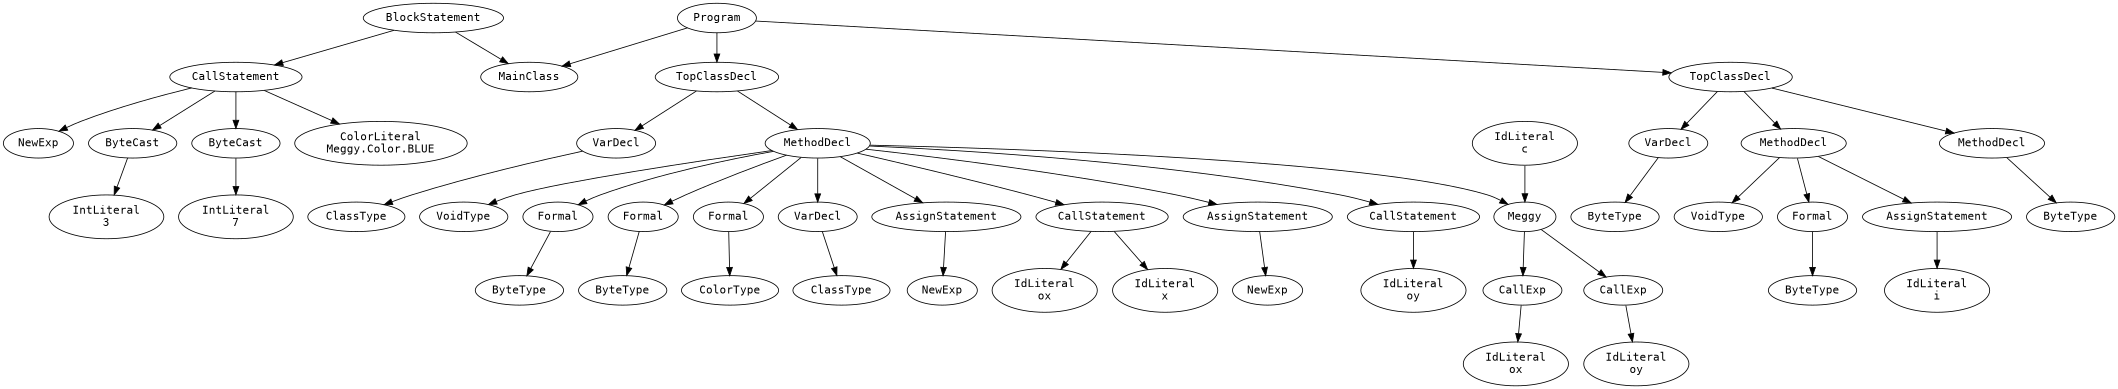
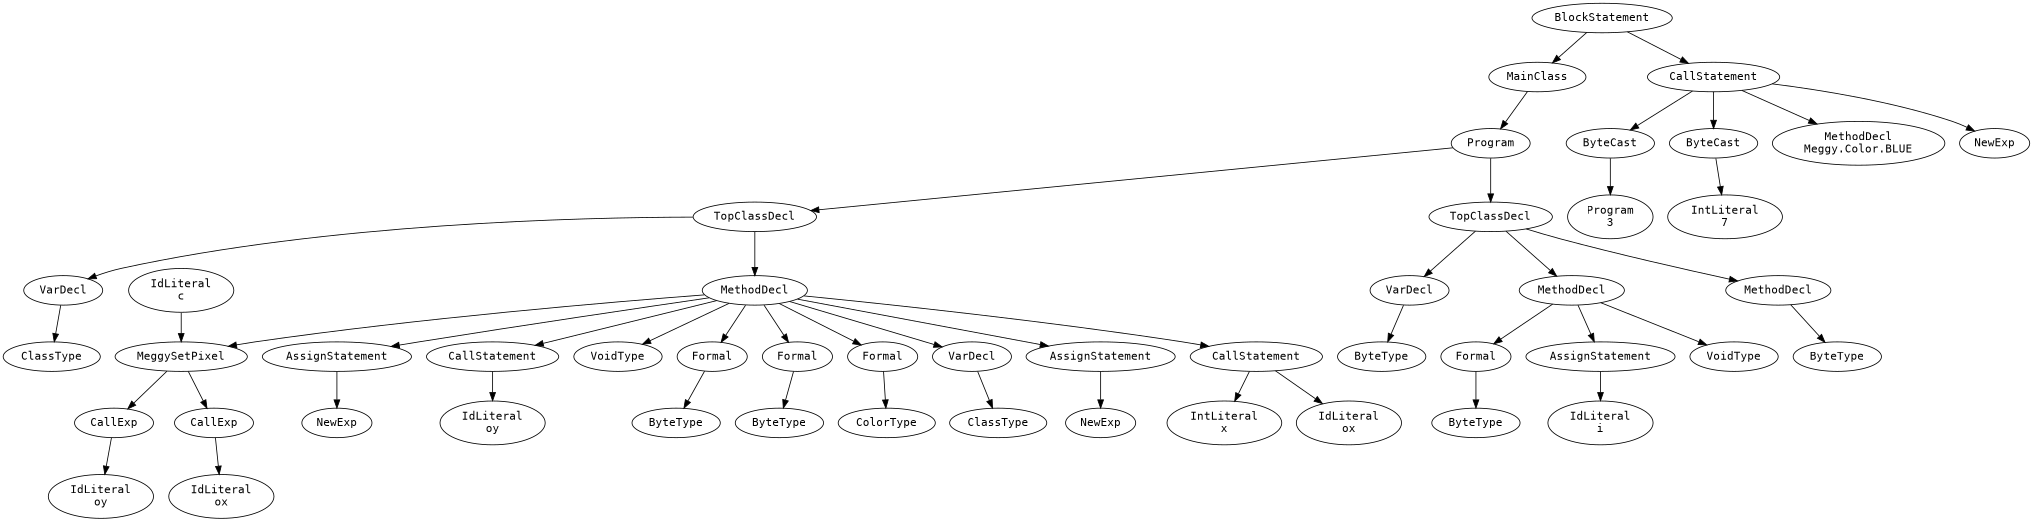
edge "Program" -> "MainClass": reversed
node "ColorLiteral Meggy.Color.BLUE": label "ColorLiteral Meggy.Color.BLUE" -> "MethodDecl Meggy.Color.BLUE"
node "IntLiteral 3": label "IntLiteral 3" -> "Program 3"
node "Meggy": label "Meggy" -> "MeggySetPixel"
node "IdLiteral x": label "IdLiteral x" -> "IntLiteral x"
